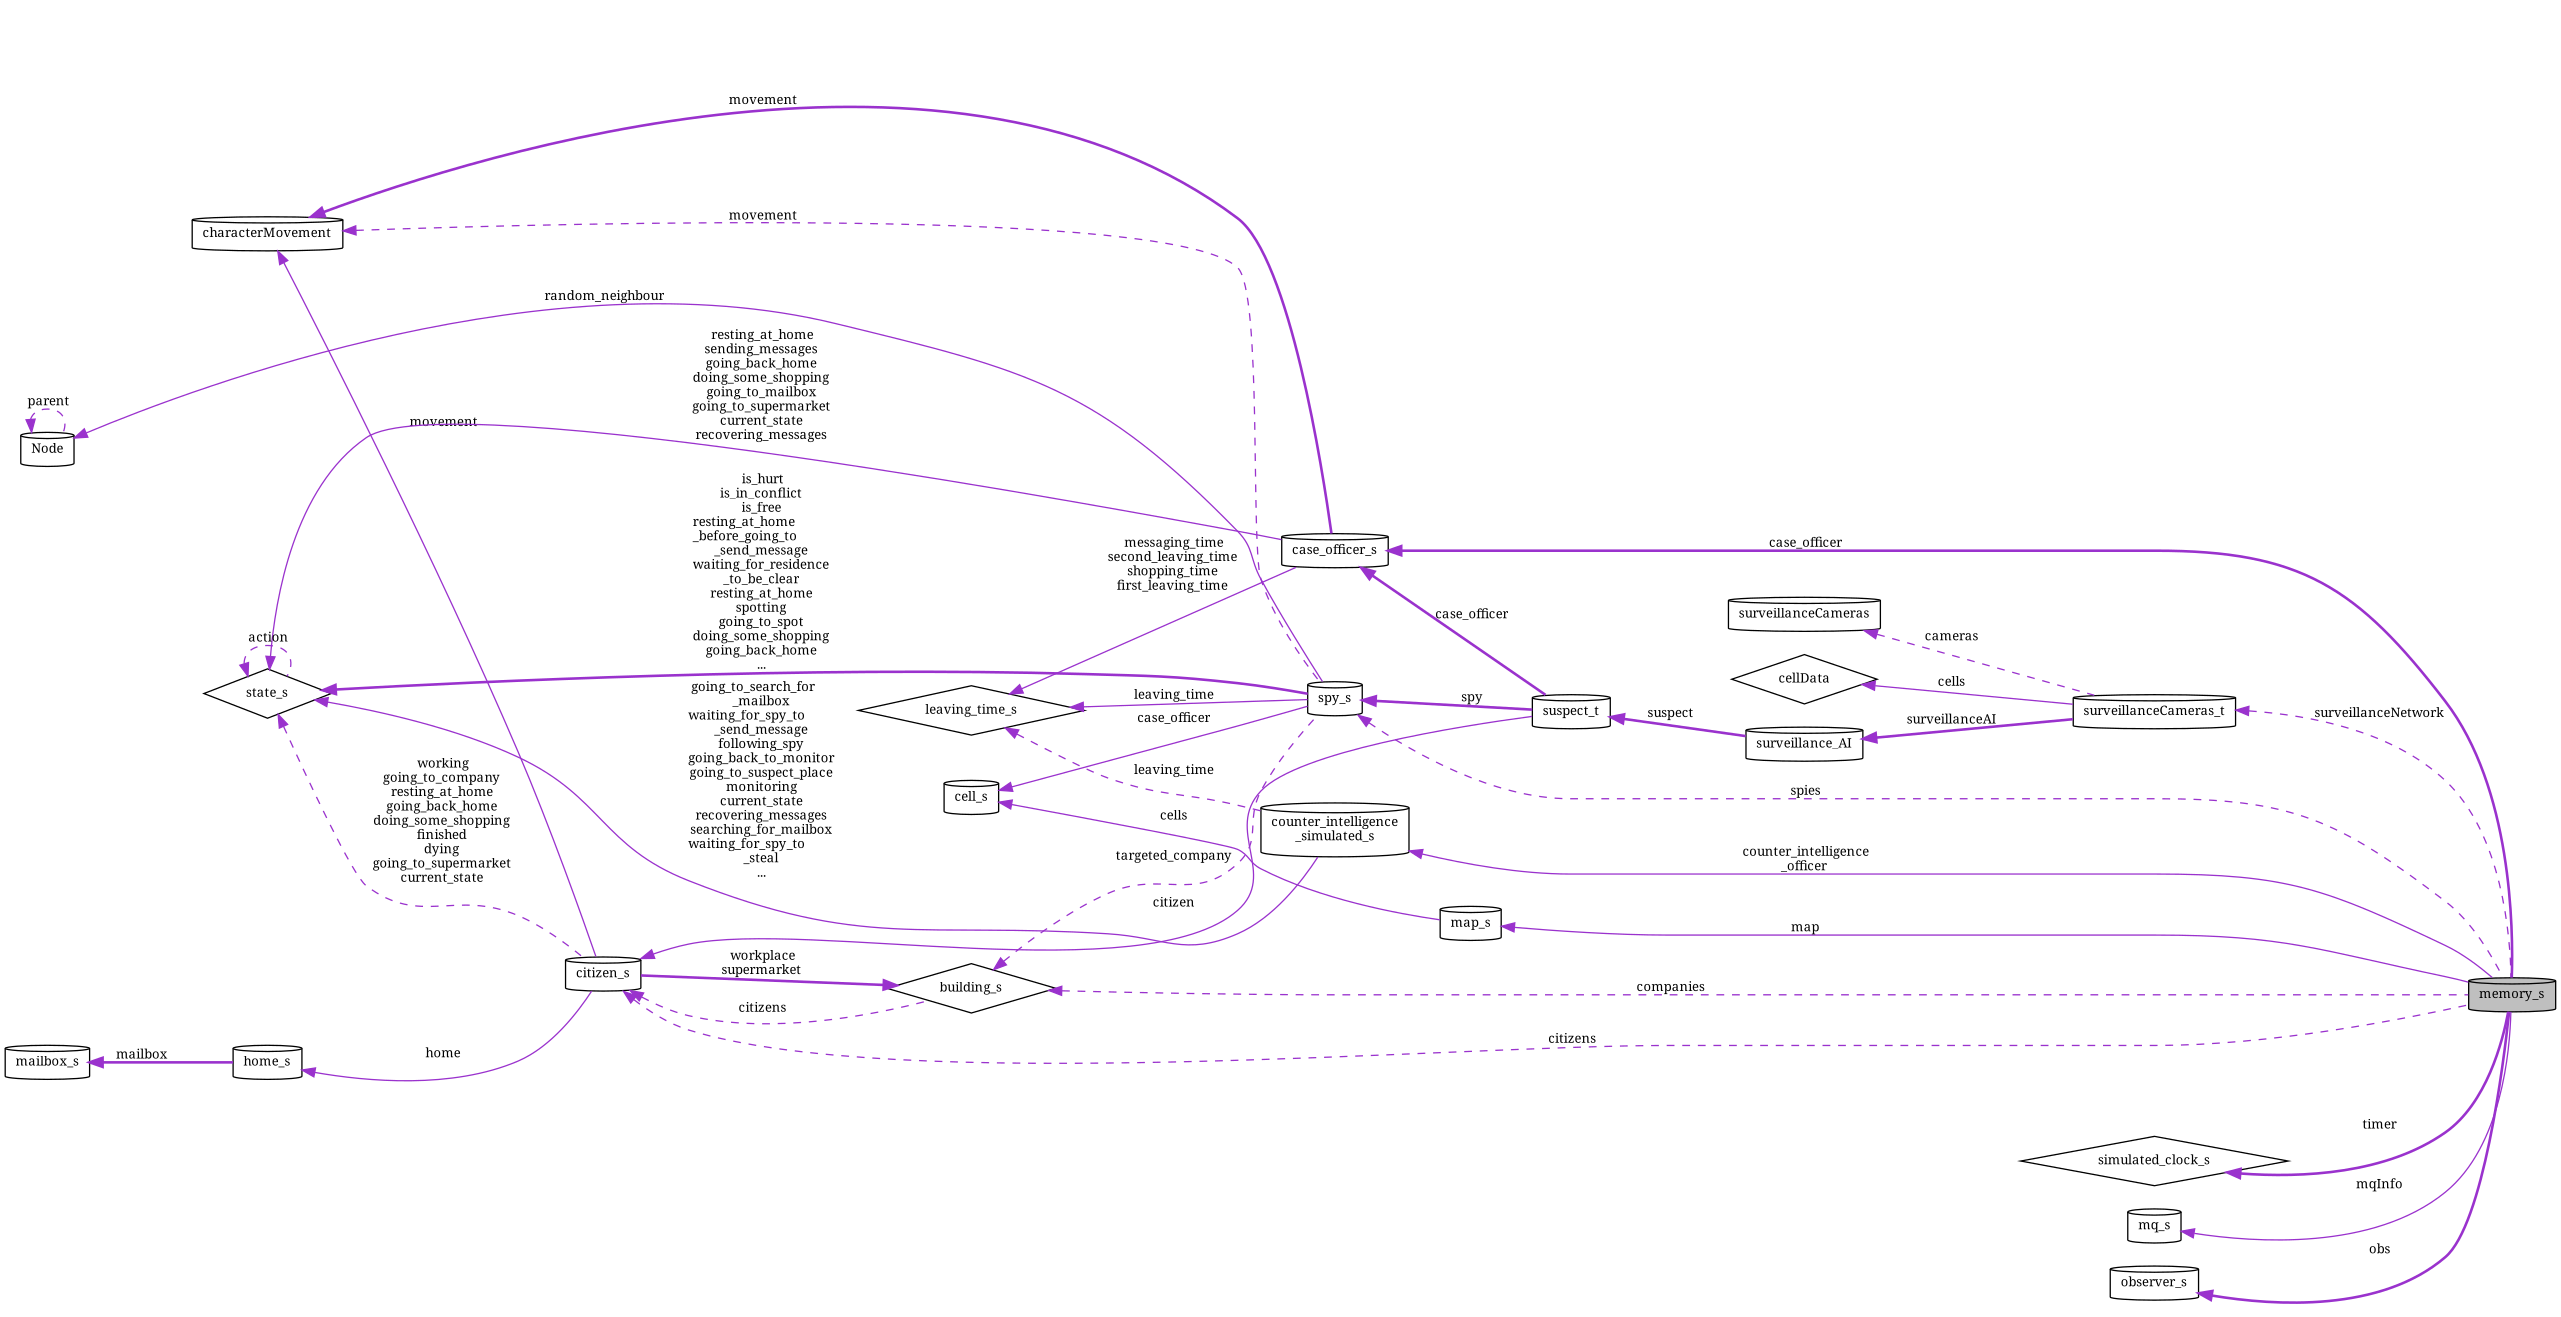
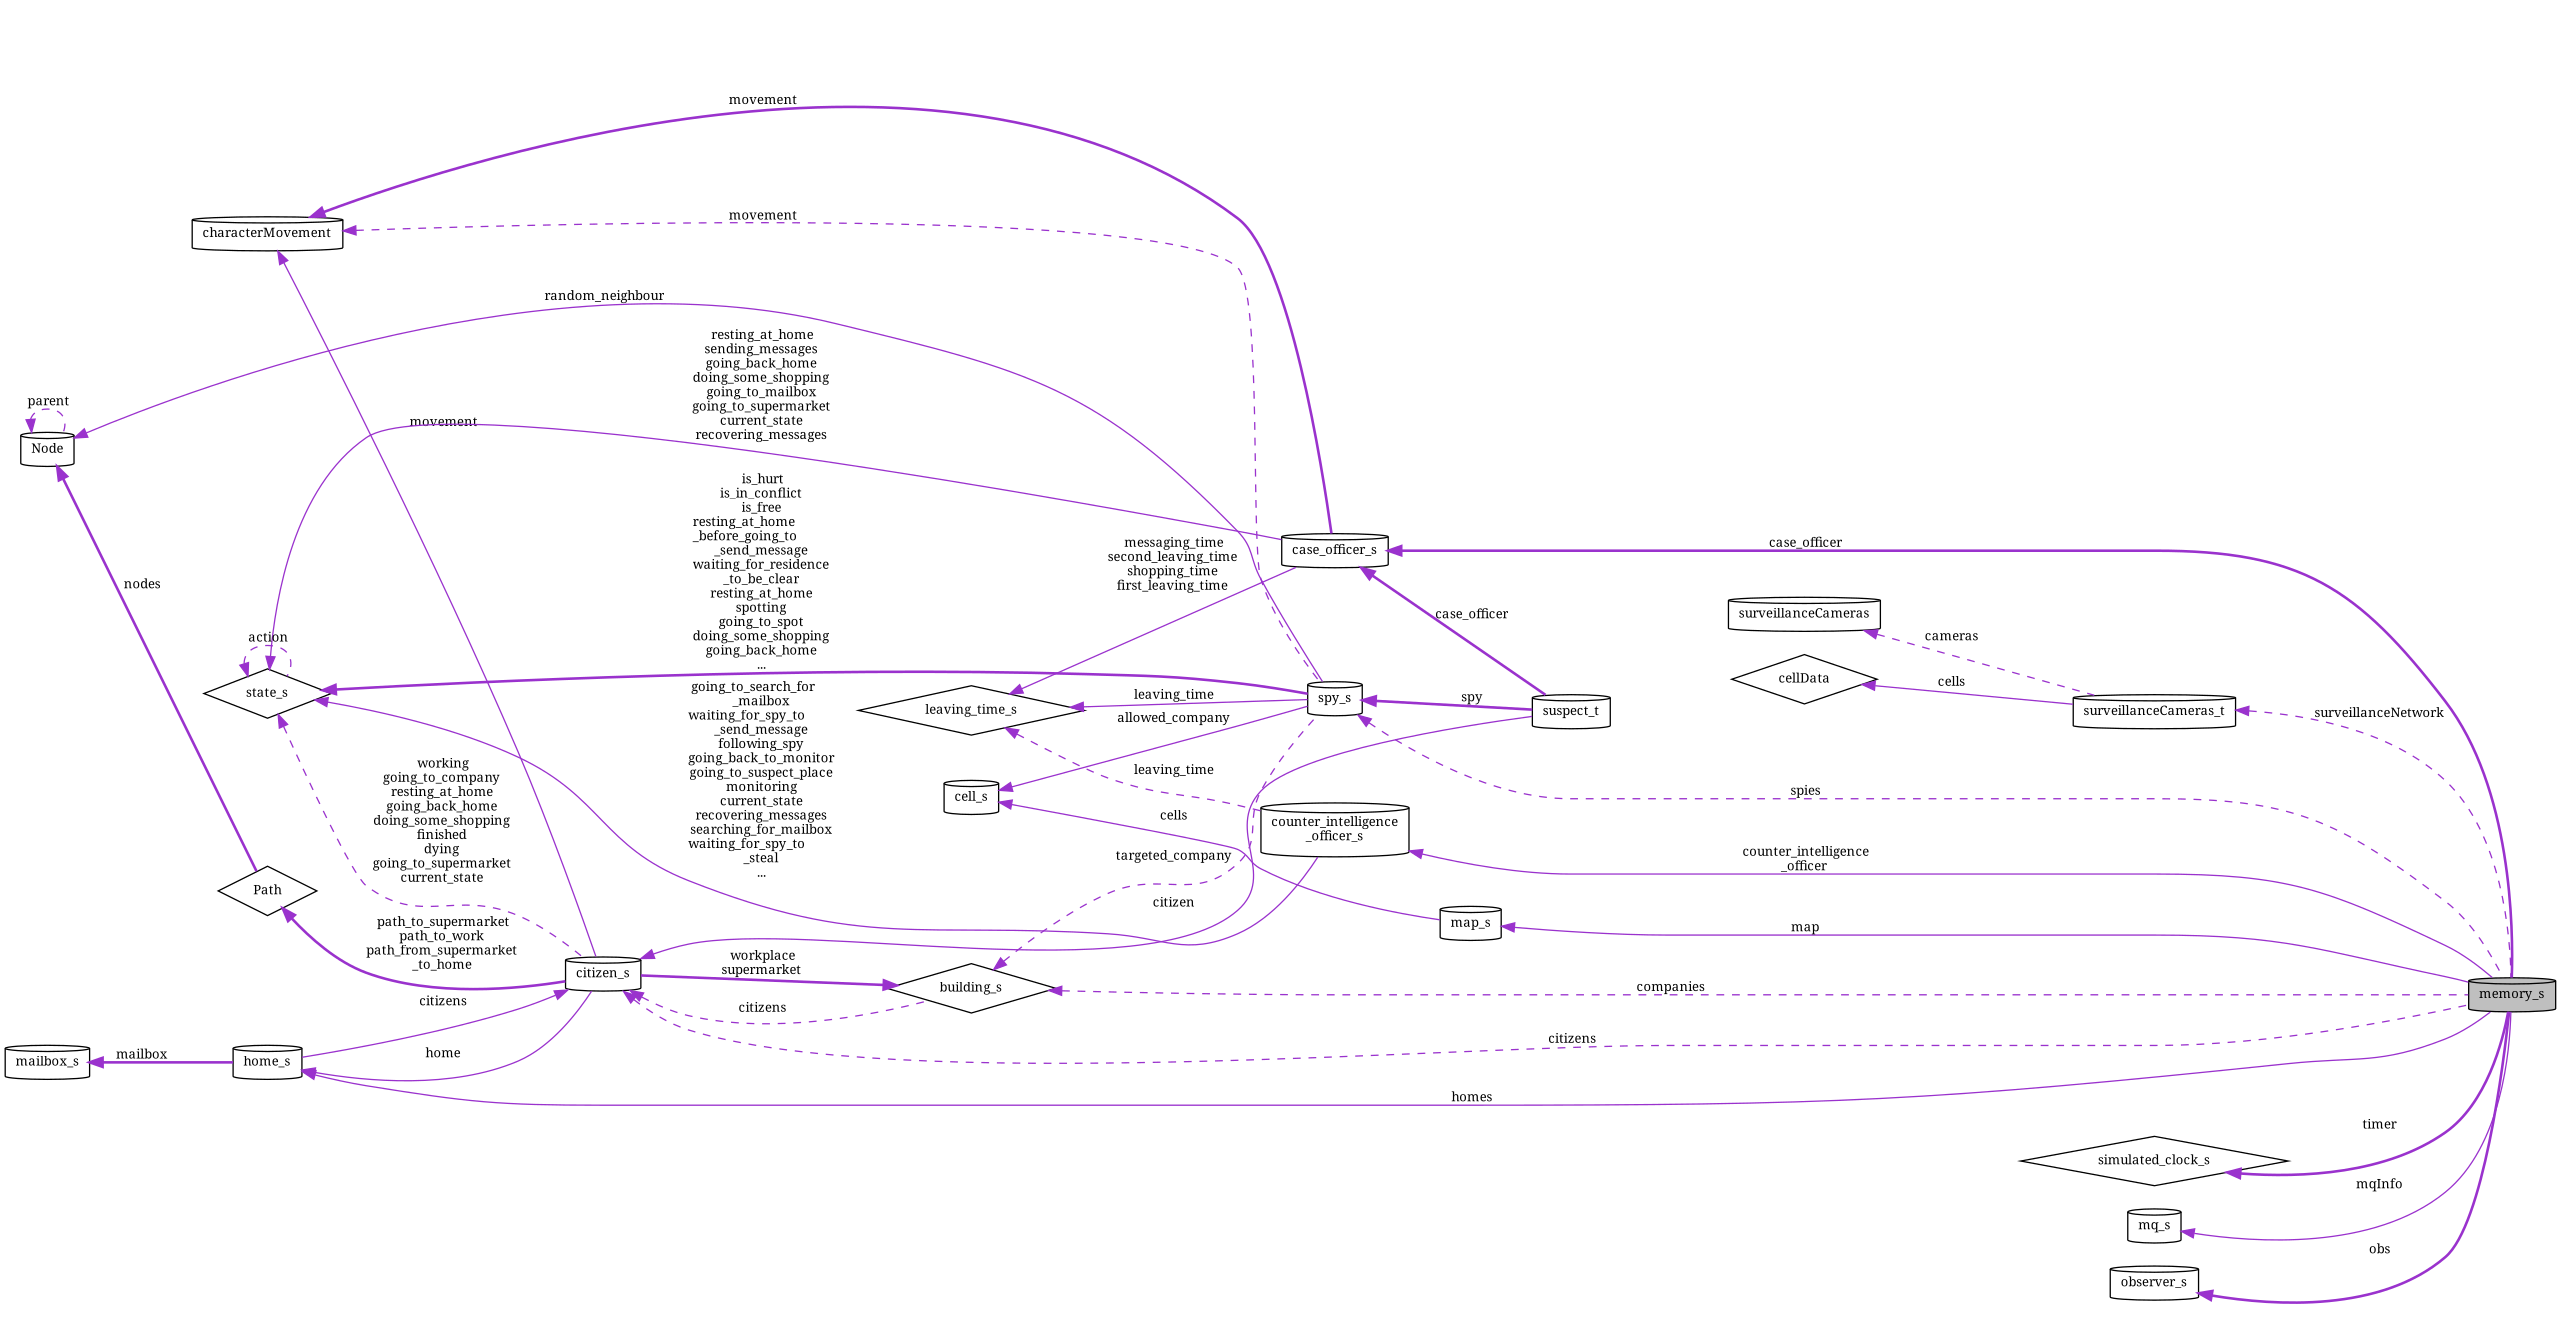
edge "spy_s" -> "cell_s": label " case_officer" -> " allowed_company"
node "surveillance_AI": removed
node "counter_intelligence _simulated_s": label "counter_intelligence _simulated_s" -> "counter_intelligence _officer_s"
node "Path": added
edge "home_s" -> "citizen_s": added, label "citizens"
edge "memory_s" -> "home_s": added, label "homes"
